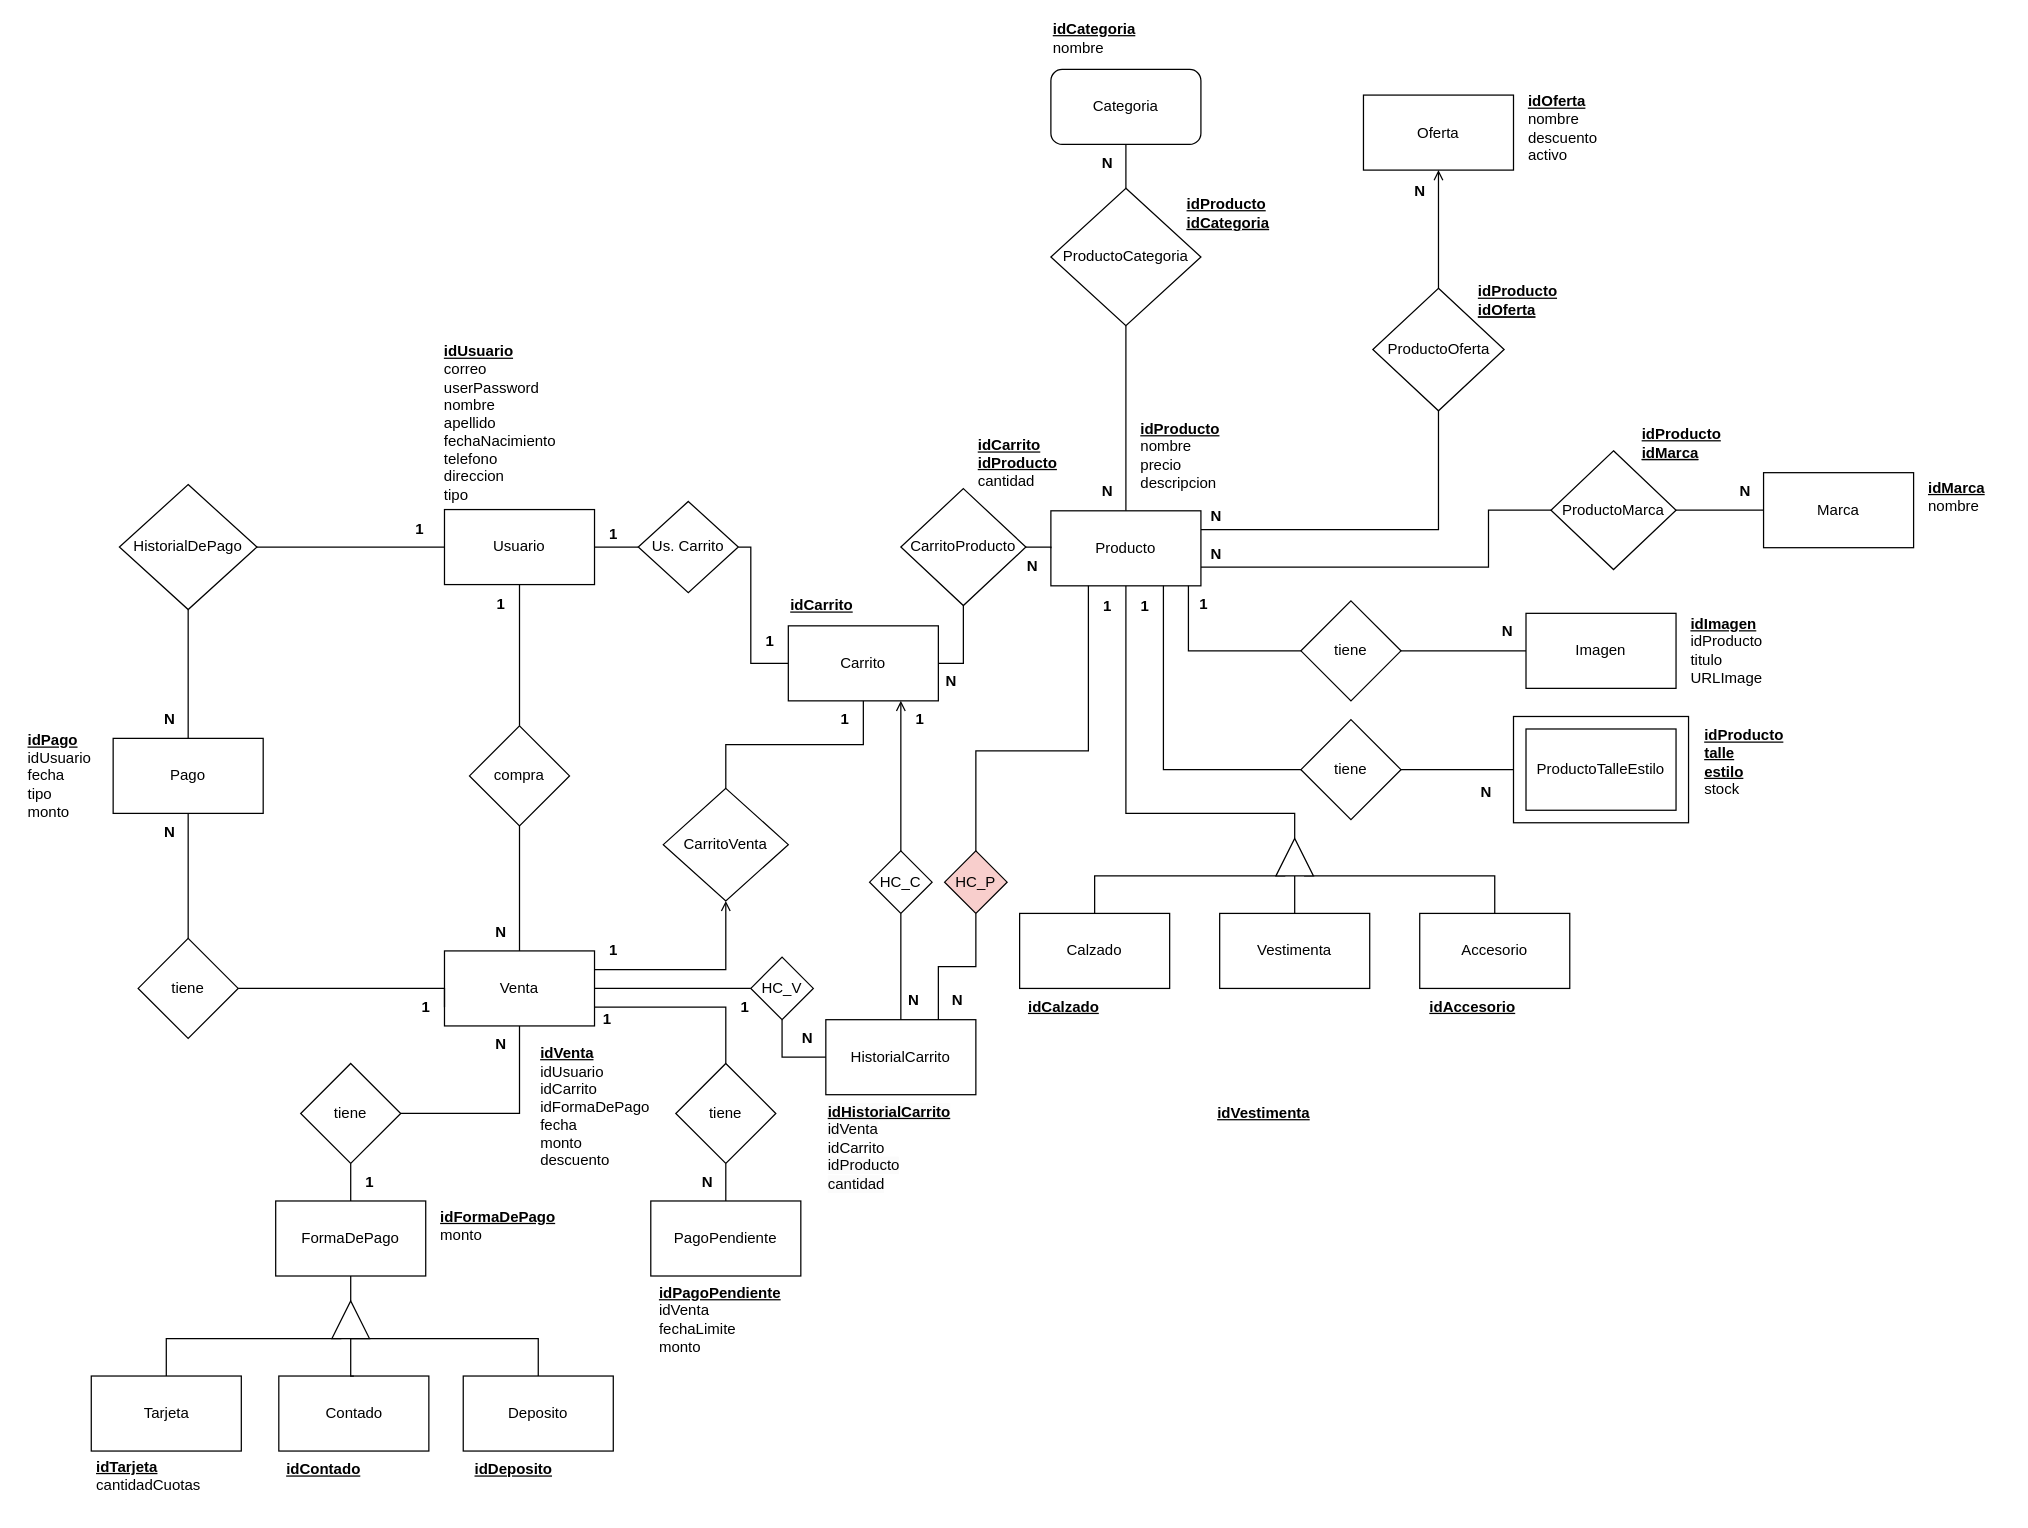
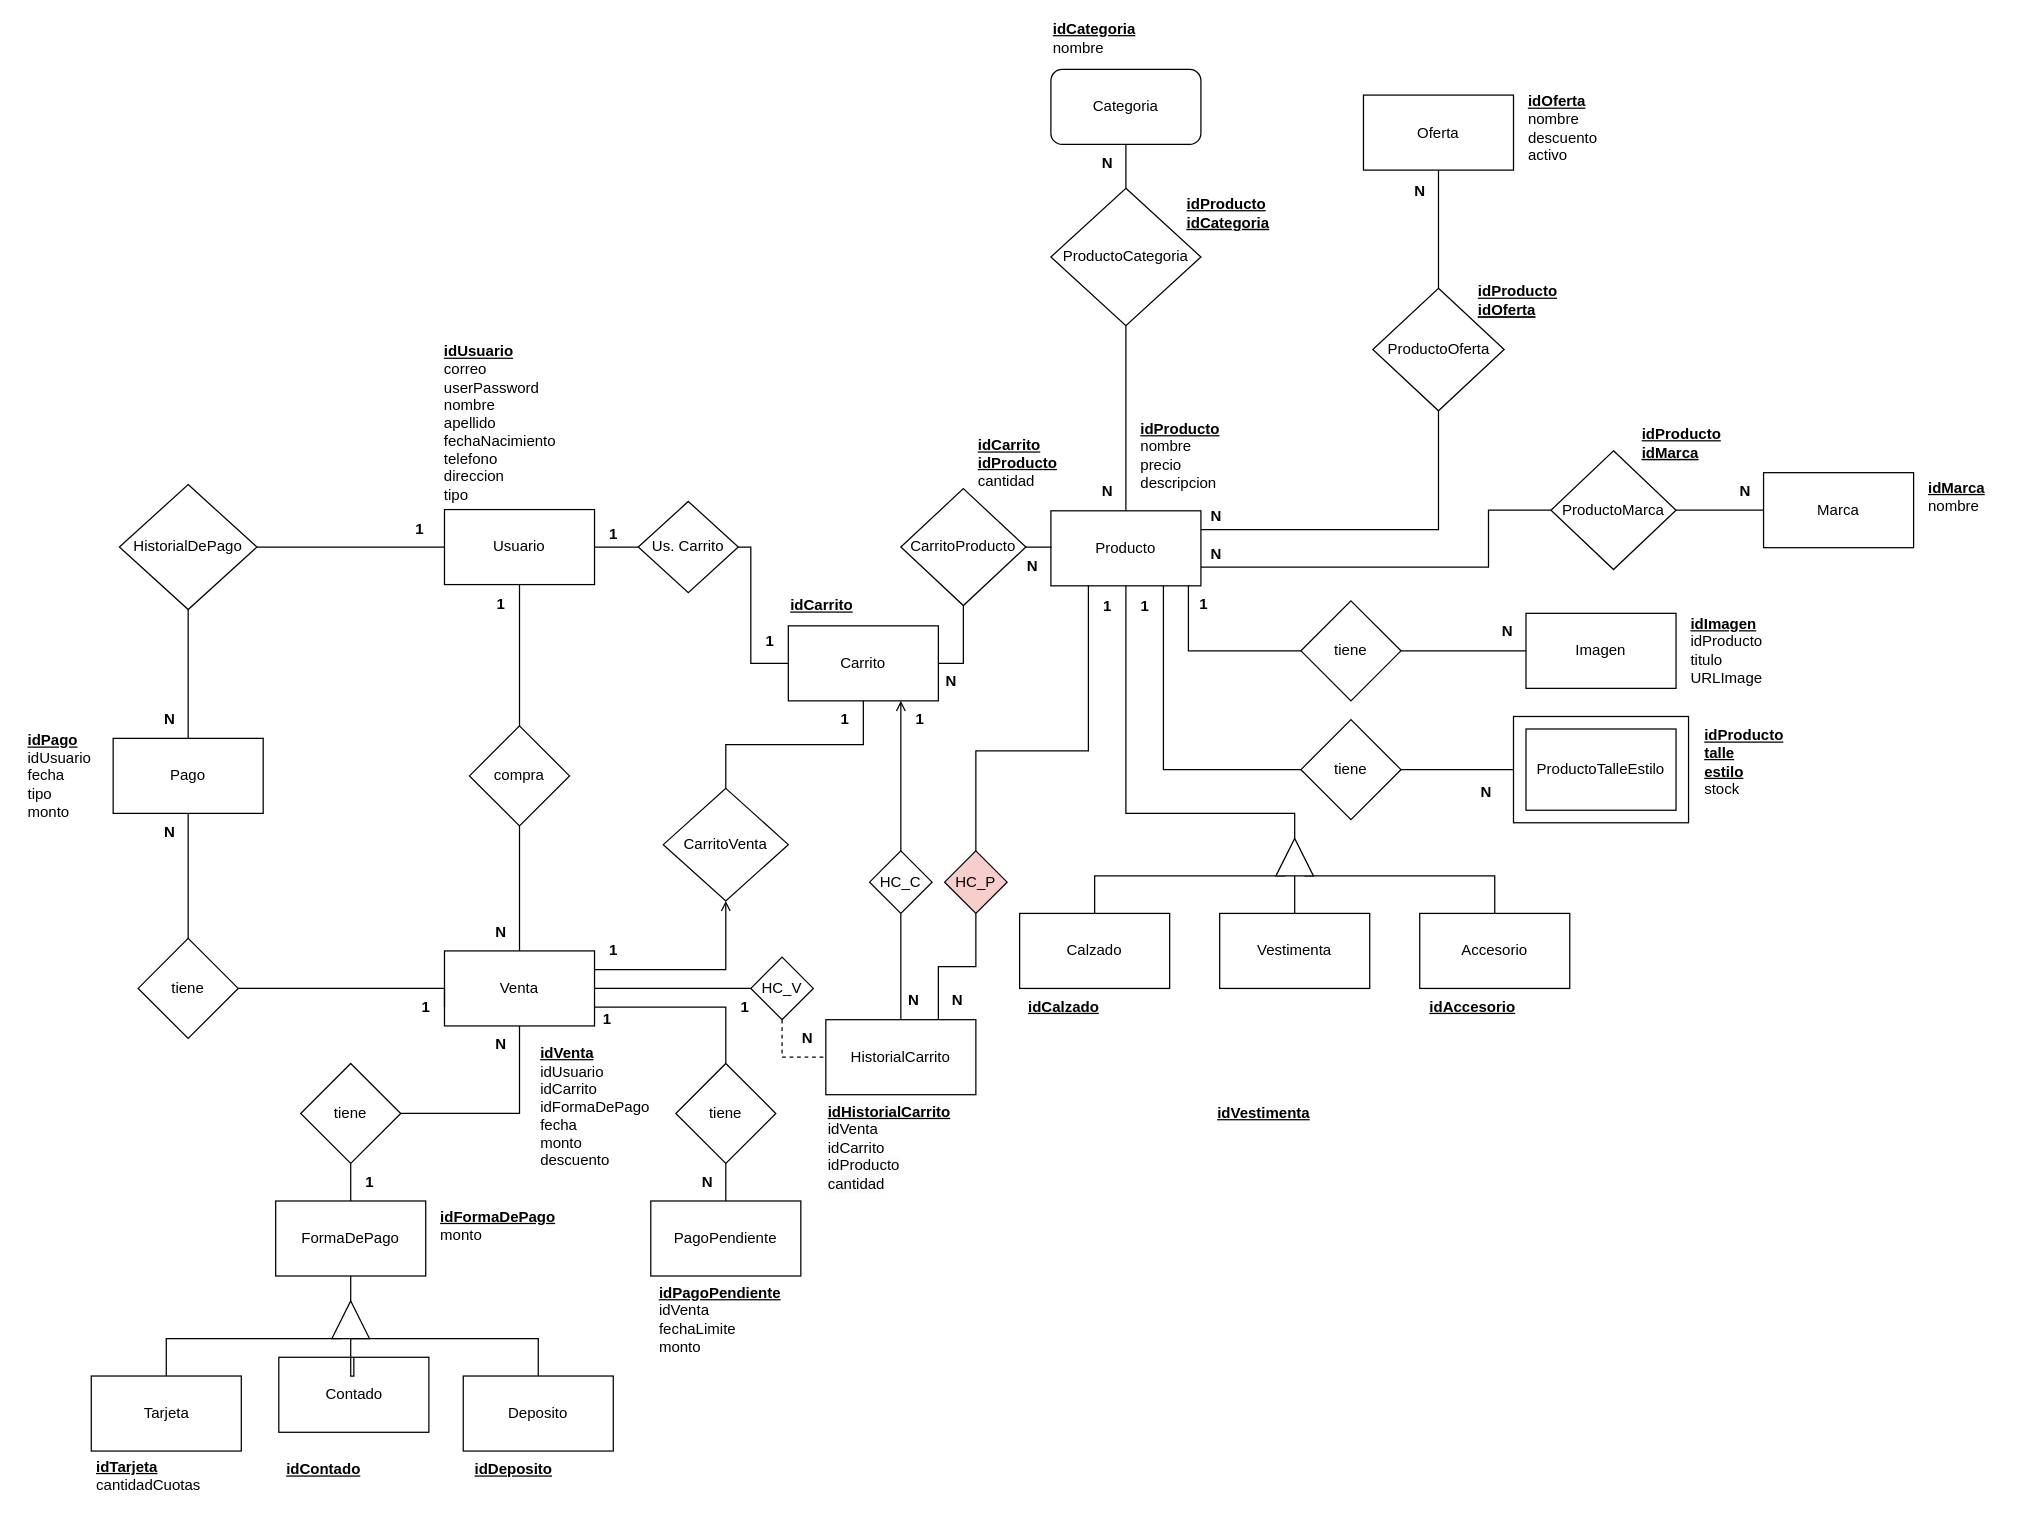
edge "ProductoOferta" -> "Oferta": arrowhead open -> none
edge "HC_V" -- "HistorialCarrito": style solid -> dashed
node "Contado": moved (354, 1413) -> (354, 1394)
